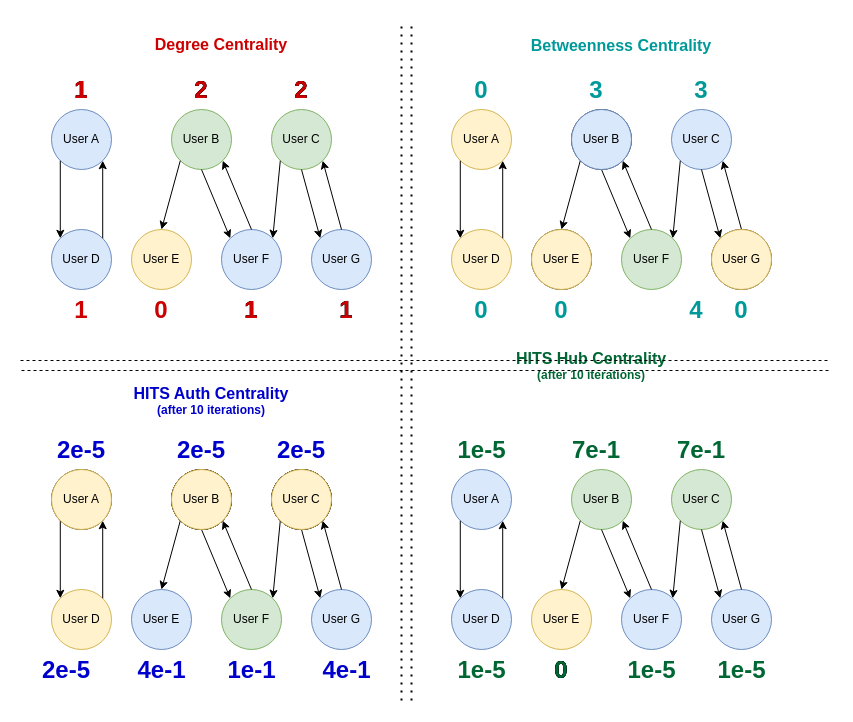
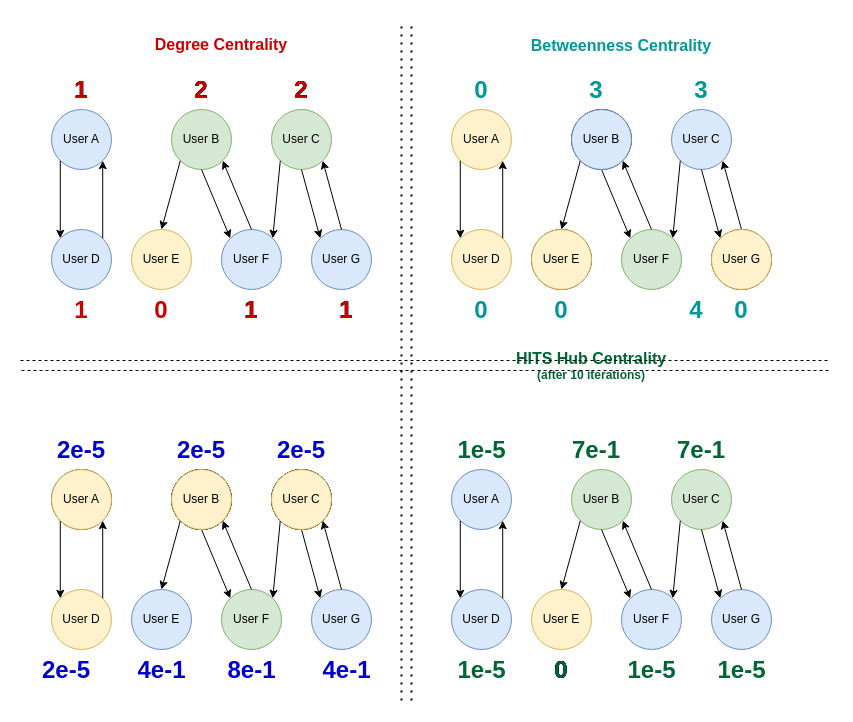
node "HITS Auth Centrality (after 10 iterations)": removed
node "1e-1": label "1e-1" -> "8e-1"
